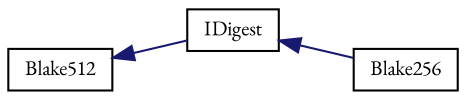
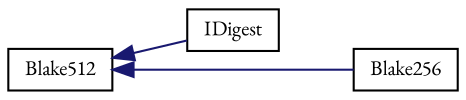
edge "Blake256" -> "IDigest": now "Blake256" -> "Blake512"
